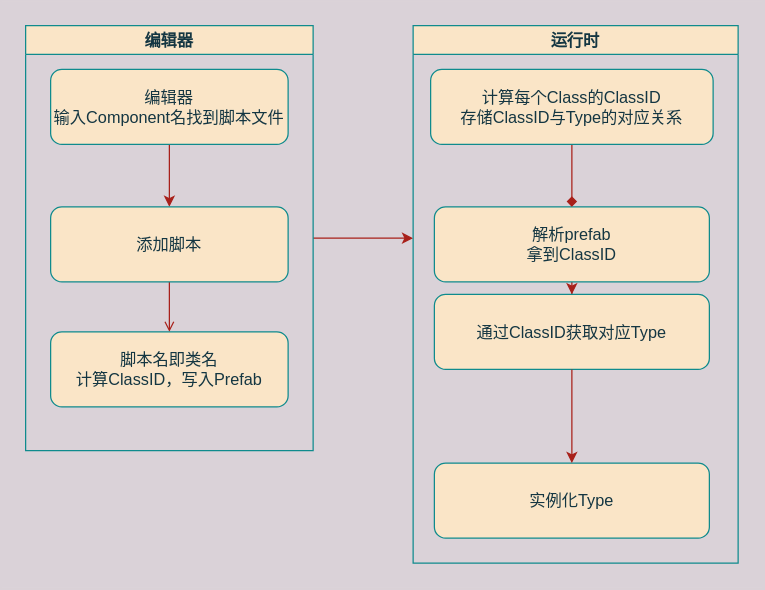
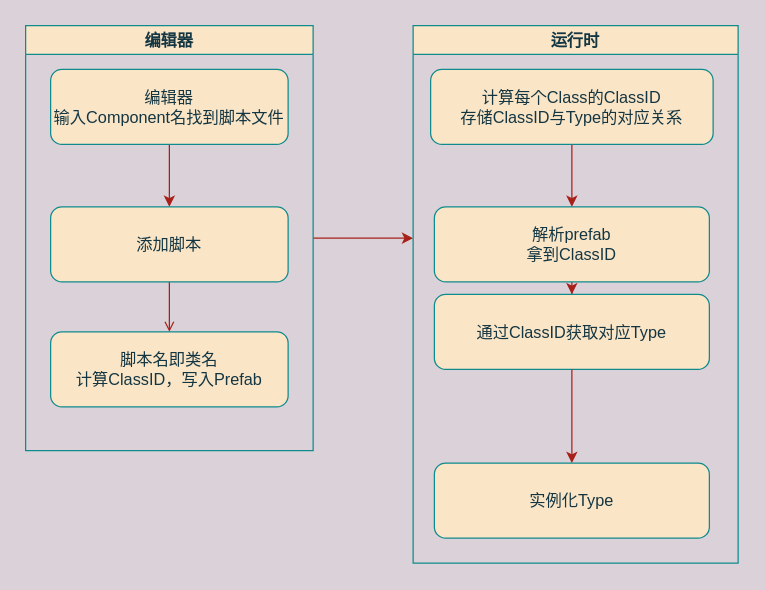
edge "计算每个Class的ClassID存储ClassID与Type的对应关系" -> "解析prefab拿到ClassID": arrowhead diamond -> classic
